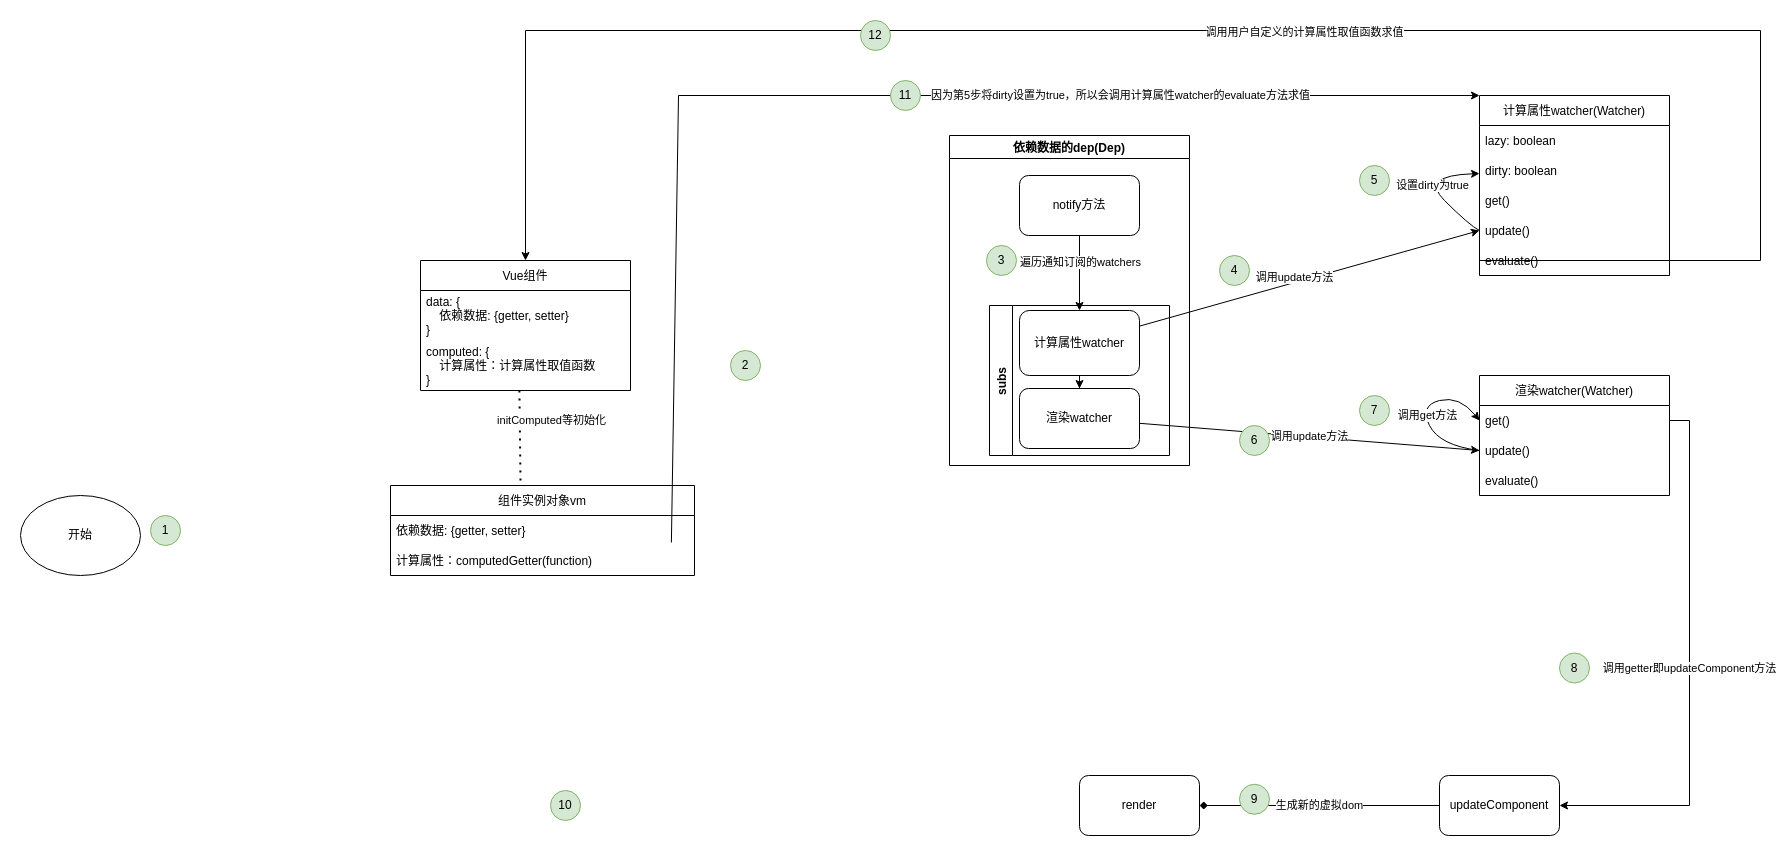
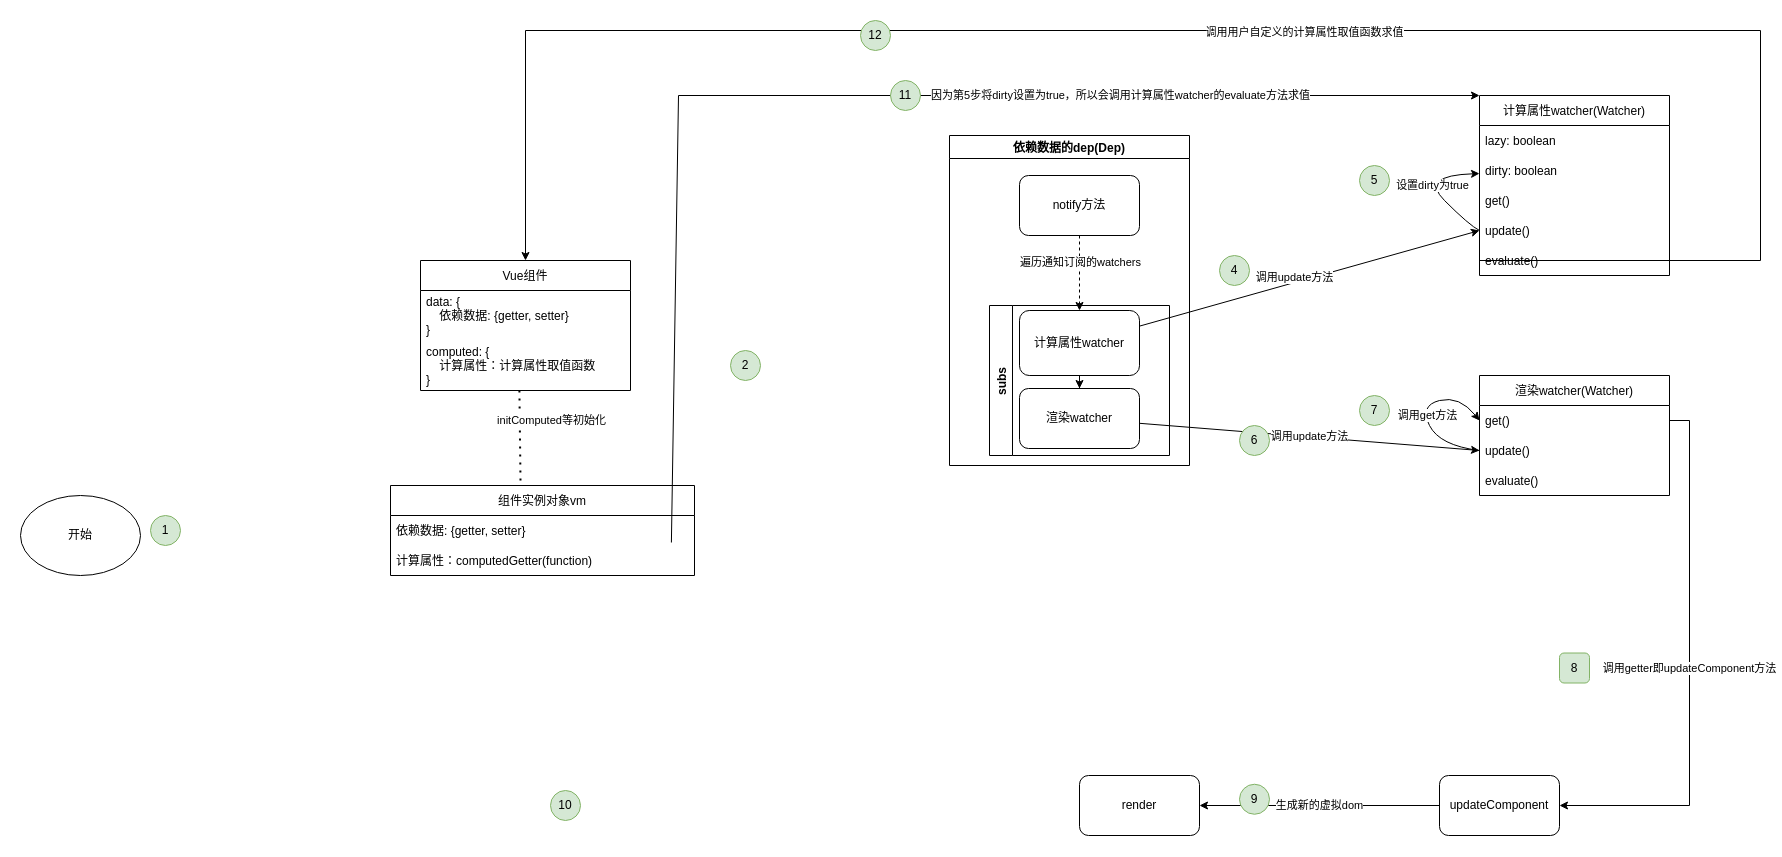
node "3": removed
edge "notify方法" -> "计算属性watcher": style solid -> dashed
node "8": shape ellipse -> rounded rectangle
edge "updateComponent" -> "render": arrowhead diamond -> classic
